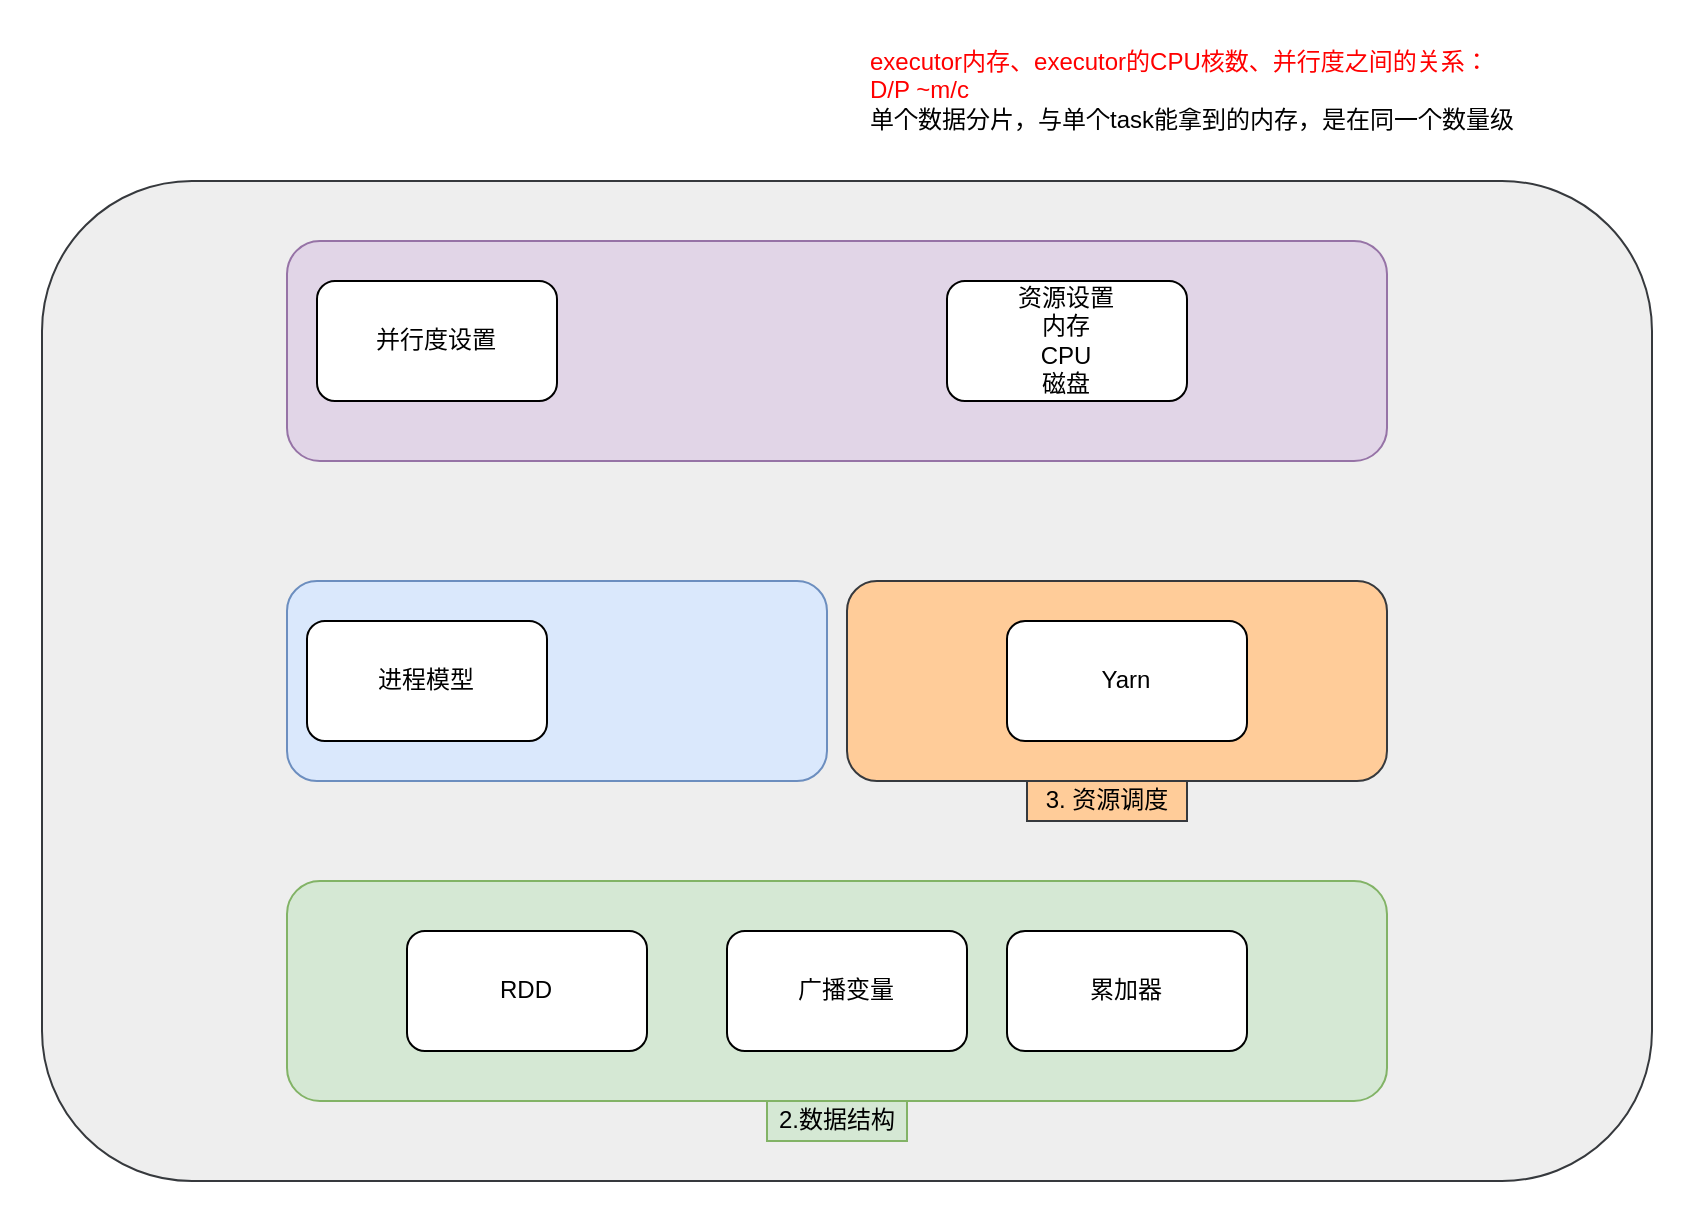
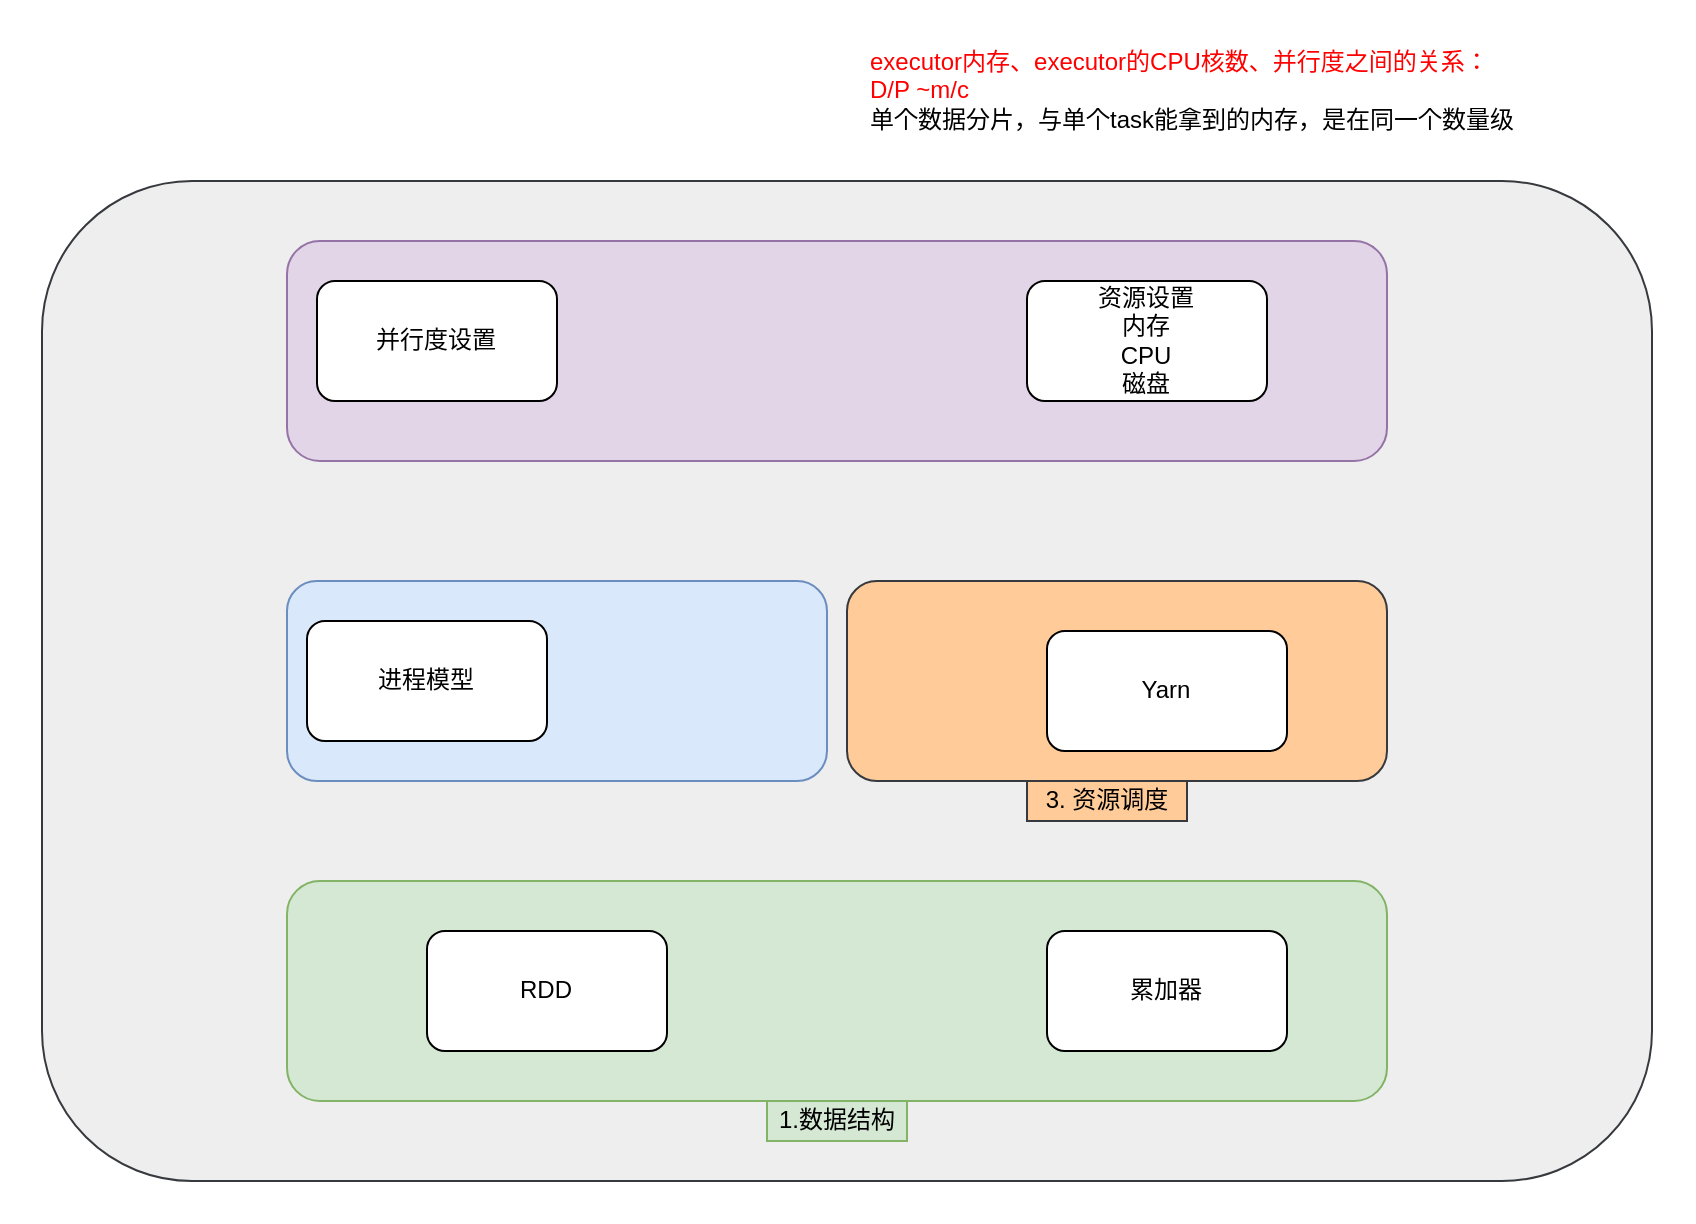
node "资源设置 内存 CPU 磁盘": moved (1067, 341) -> (1147, 341)
node "Yarn": moved (1127, 681) -> (1167, 691)
node "RDD": moved (527, 991) -> (547, 991)
node "广播变量": removed
node "累加器": moved (1127, 991) -> (1167, 991)
node "2.数据结构": label "2.数据结构" -> "1.数据结构"
